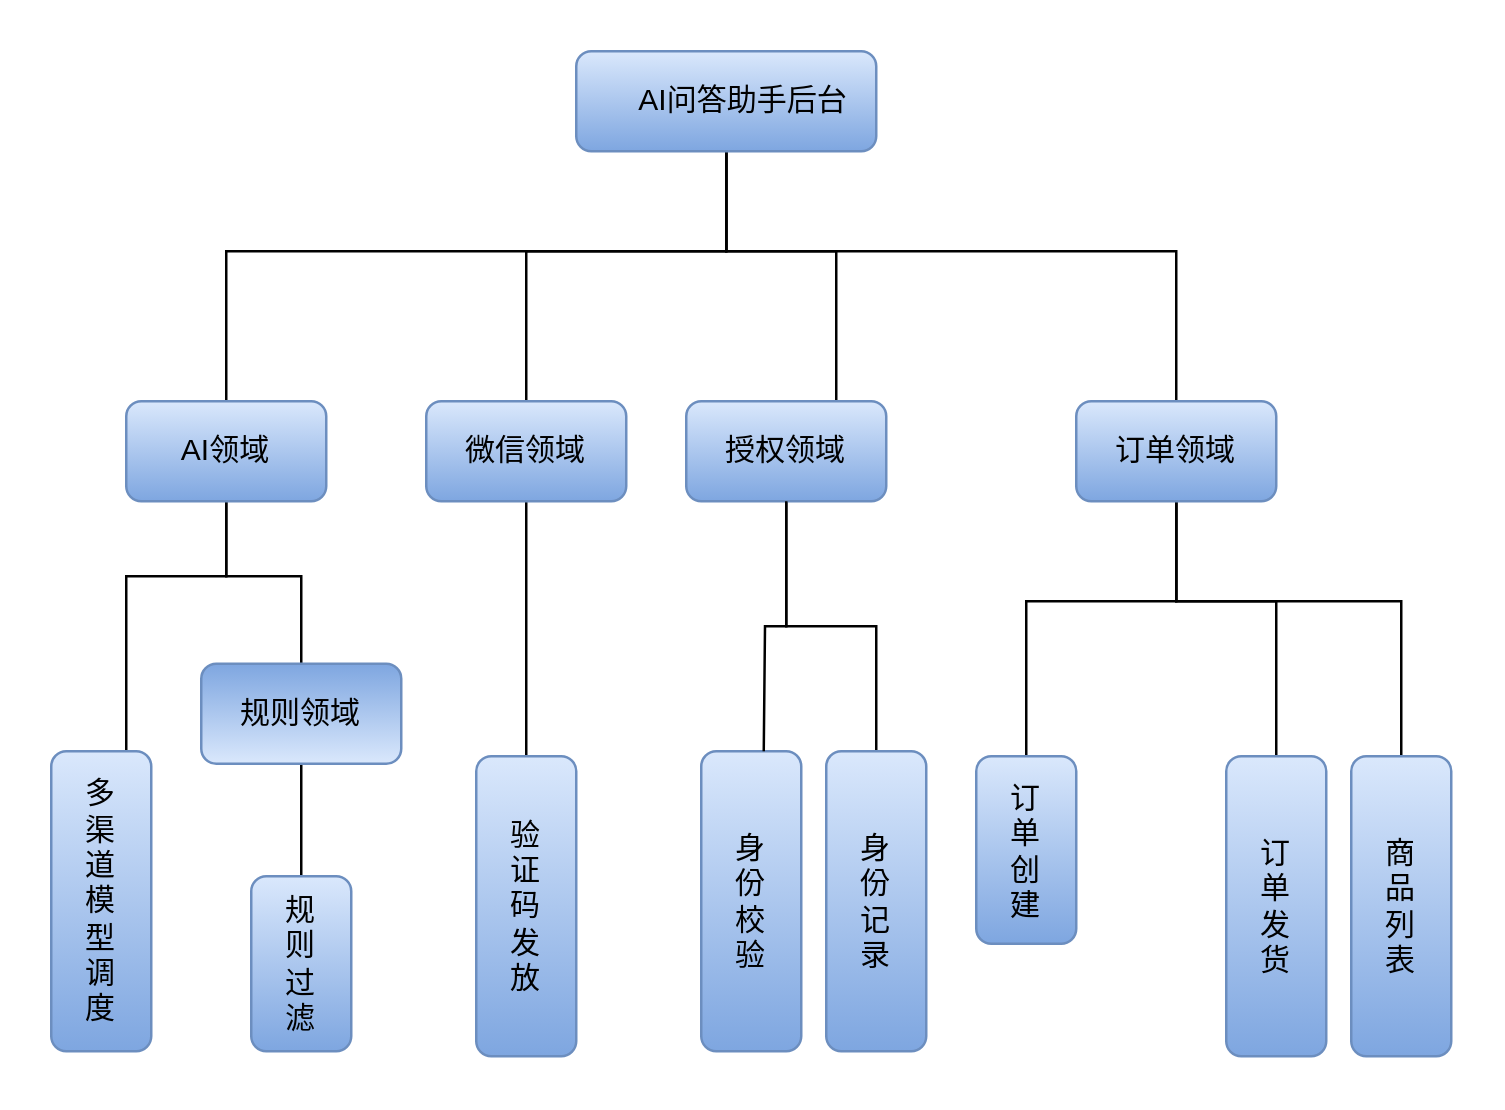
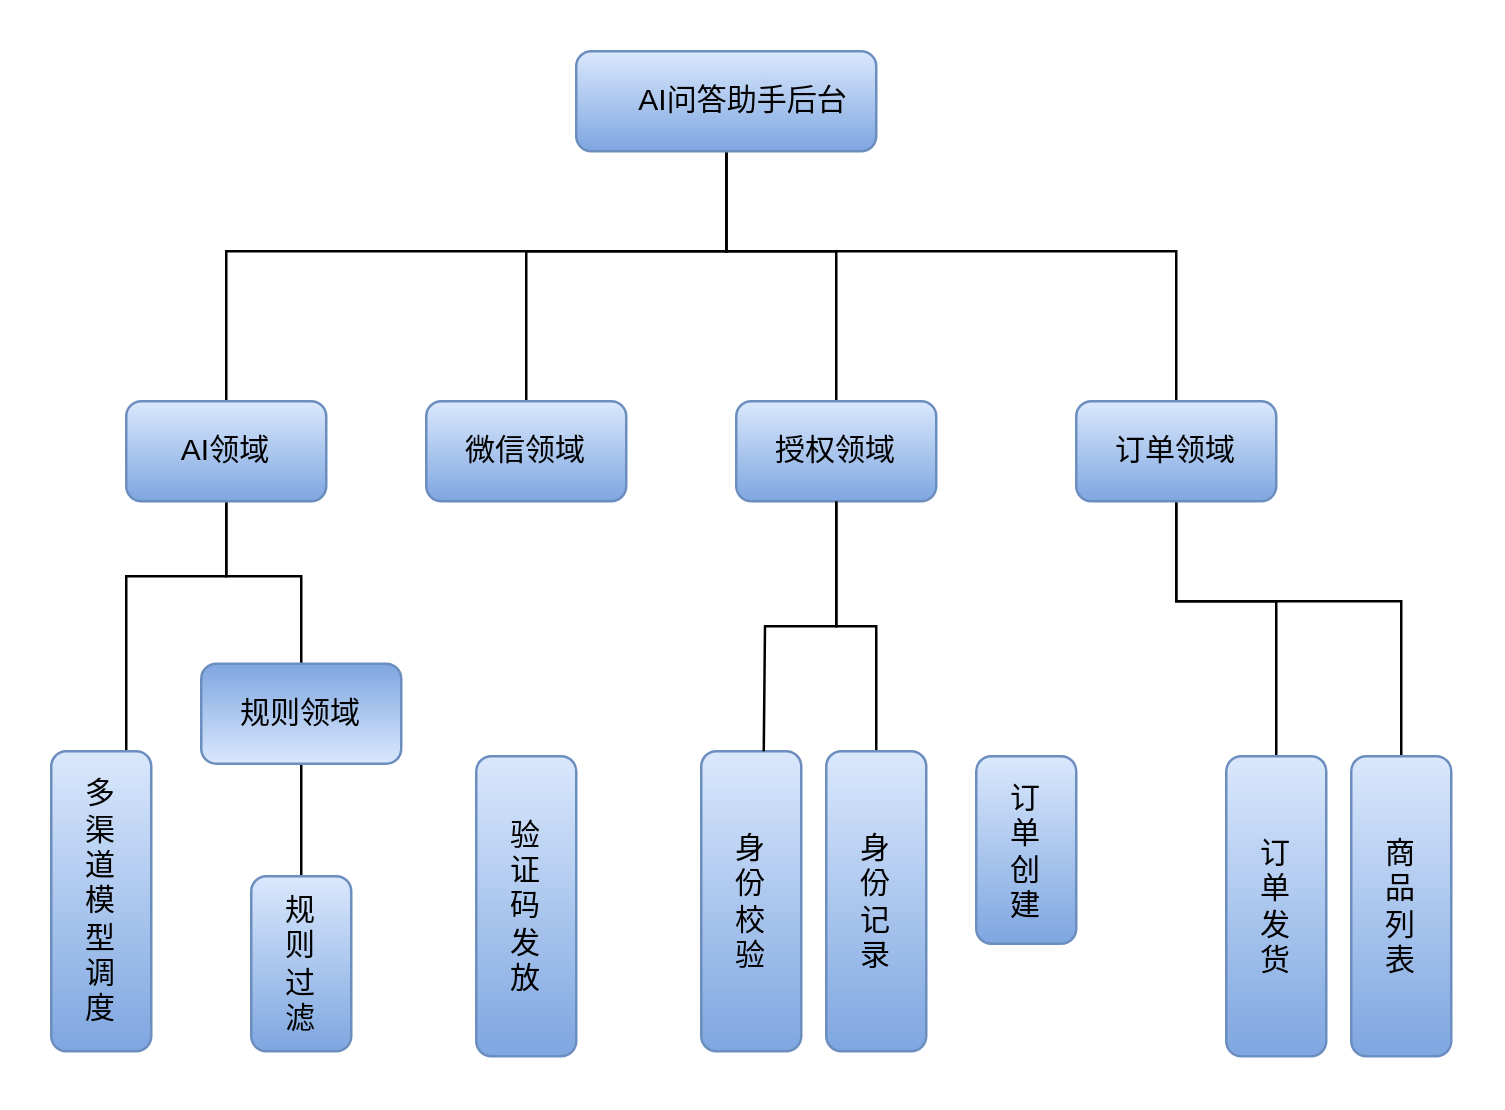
node "授权领域": moved (786, 451) -> (836, 451)
edge "订单领域" -- "订 单 创 建": removed
edge "微信领域" -- "验 证 码 发 放": removed
